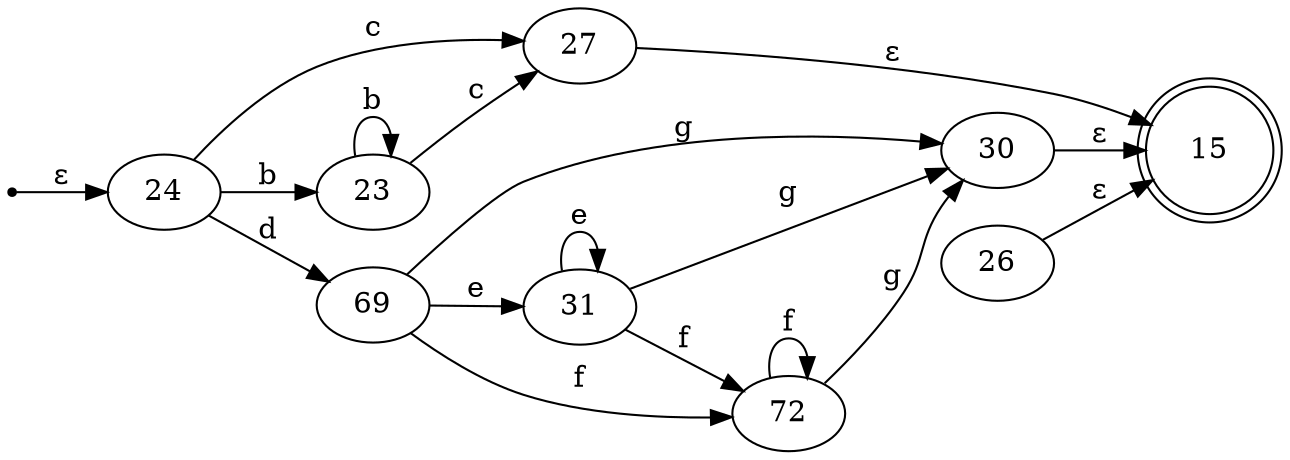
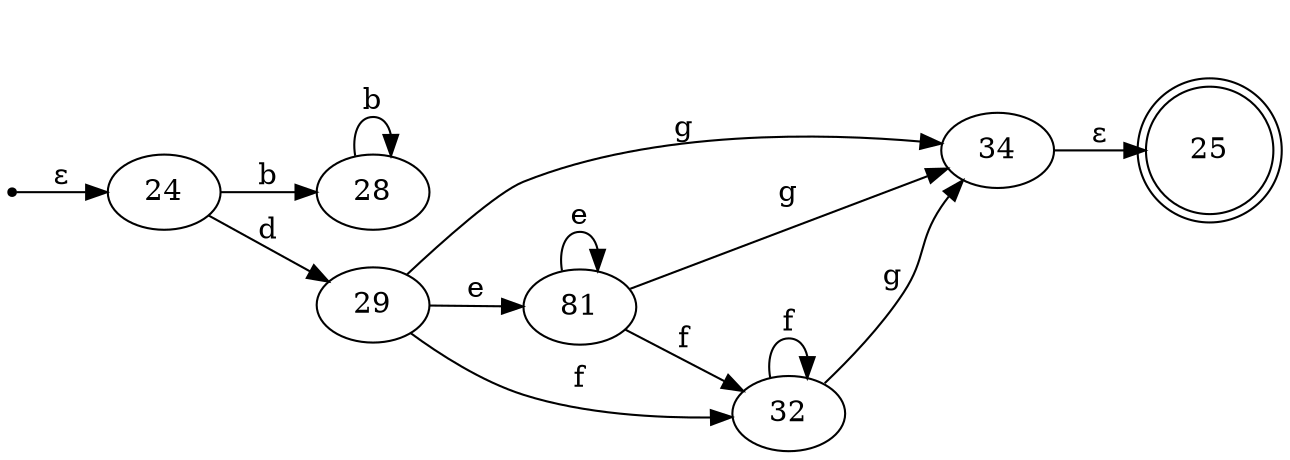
node "27": removed
node "30": label "30" -> "34"
node "15": label "15" -> "25"
node "23": label "23" -> "28"
node "26": removed
node "69": label "69" -> "29"
node "31": label "31" -> "81"
node "72": label "72" -> "32"
